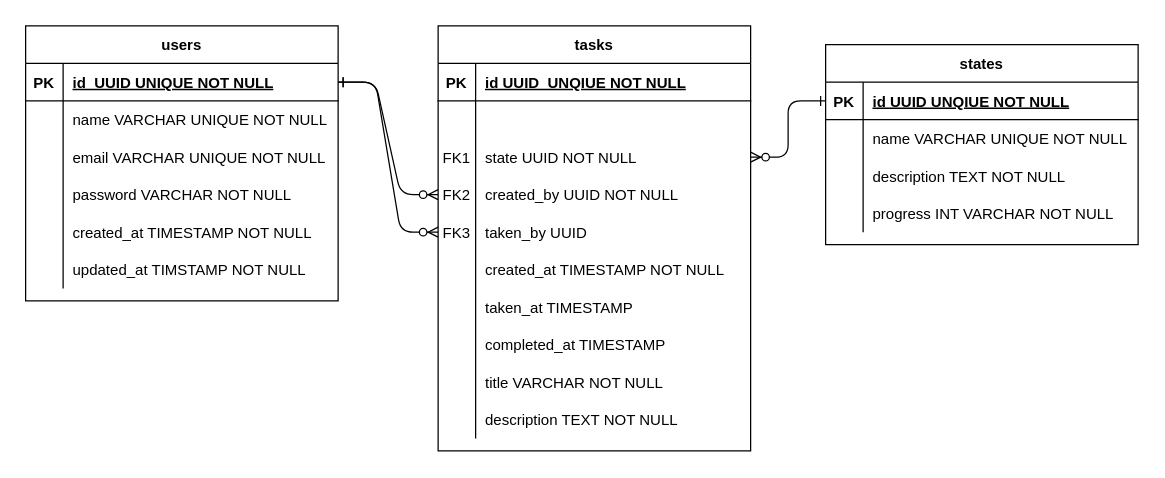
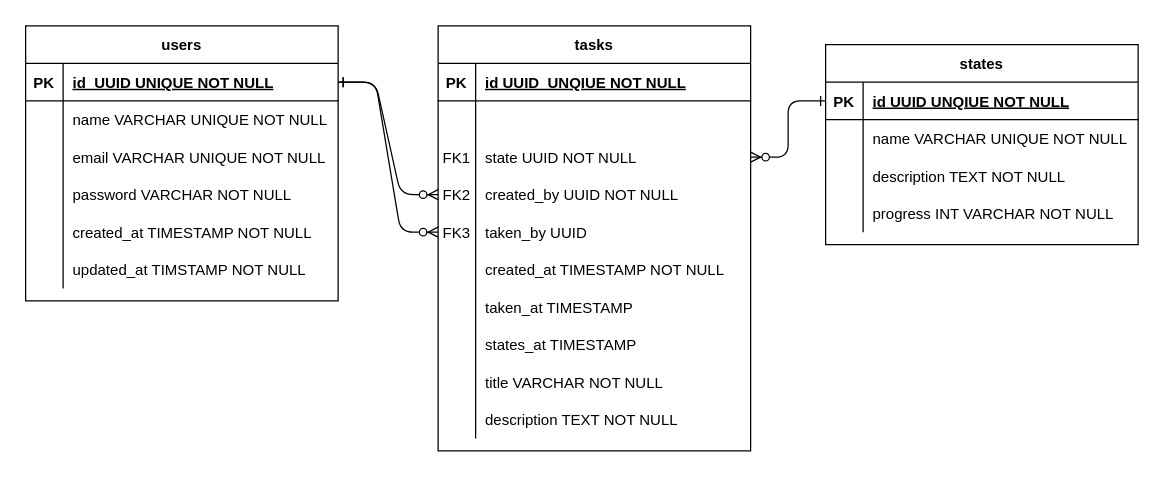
node "completed_at TIMESTAMP": label "completed_at TIMESTAMP" -> "states_at TIMESTAMP"
